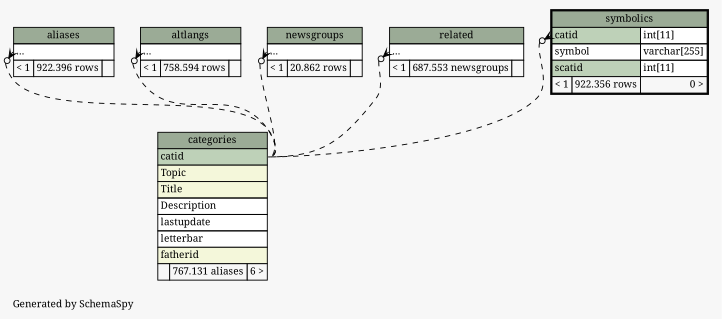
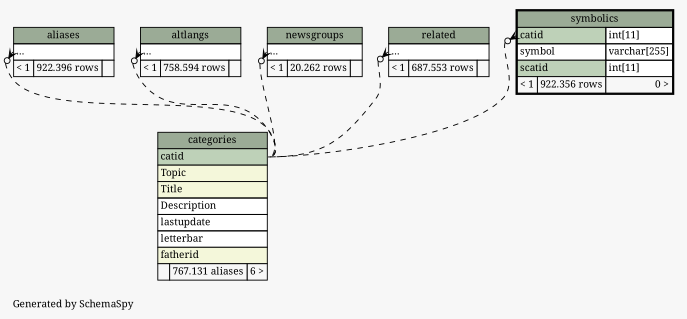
node "newsgroups": text "20.862 rows" -> "20.262 rows"
node "related": text "687.553 newsgroups" -> "687.553 rows"
